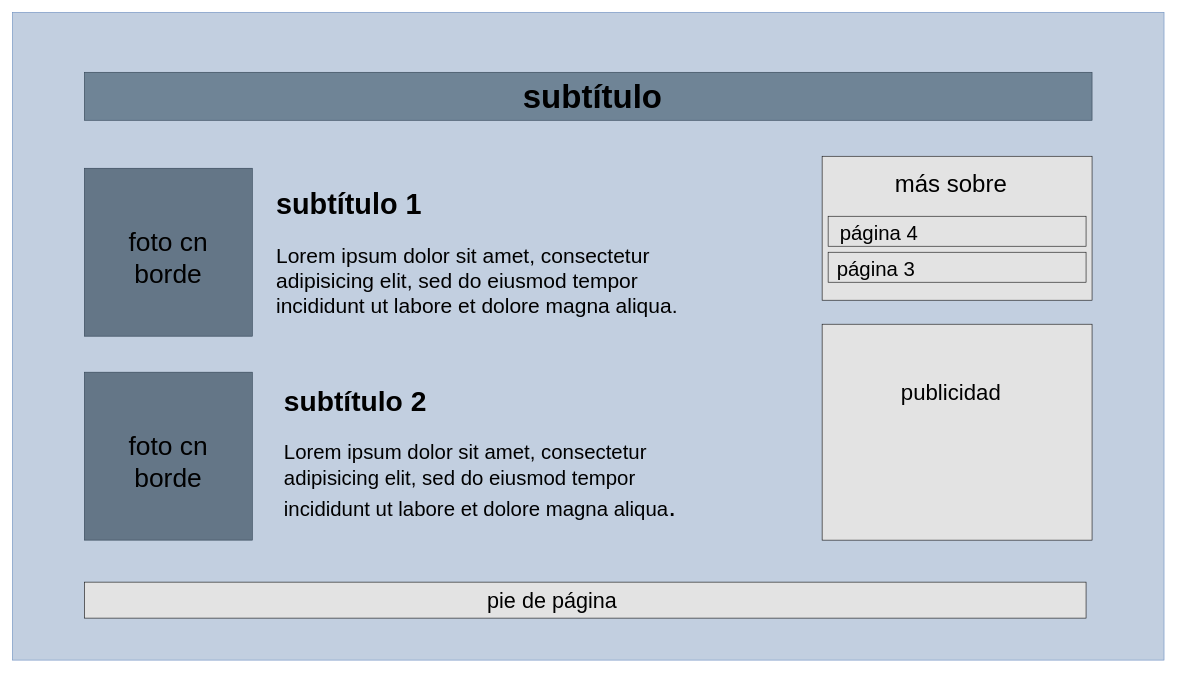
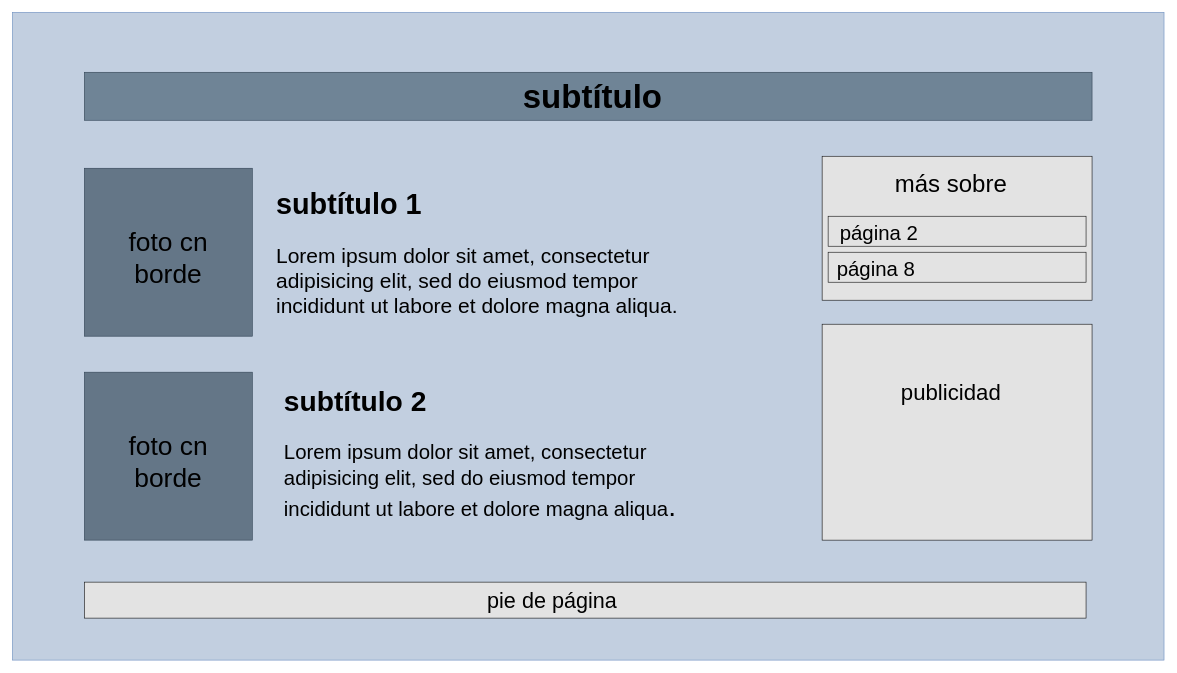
node "página 4": label "página 4" -> "página 2"
node "página 3": label "página 3" -> "página 8"
